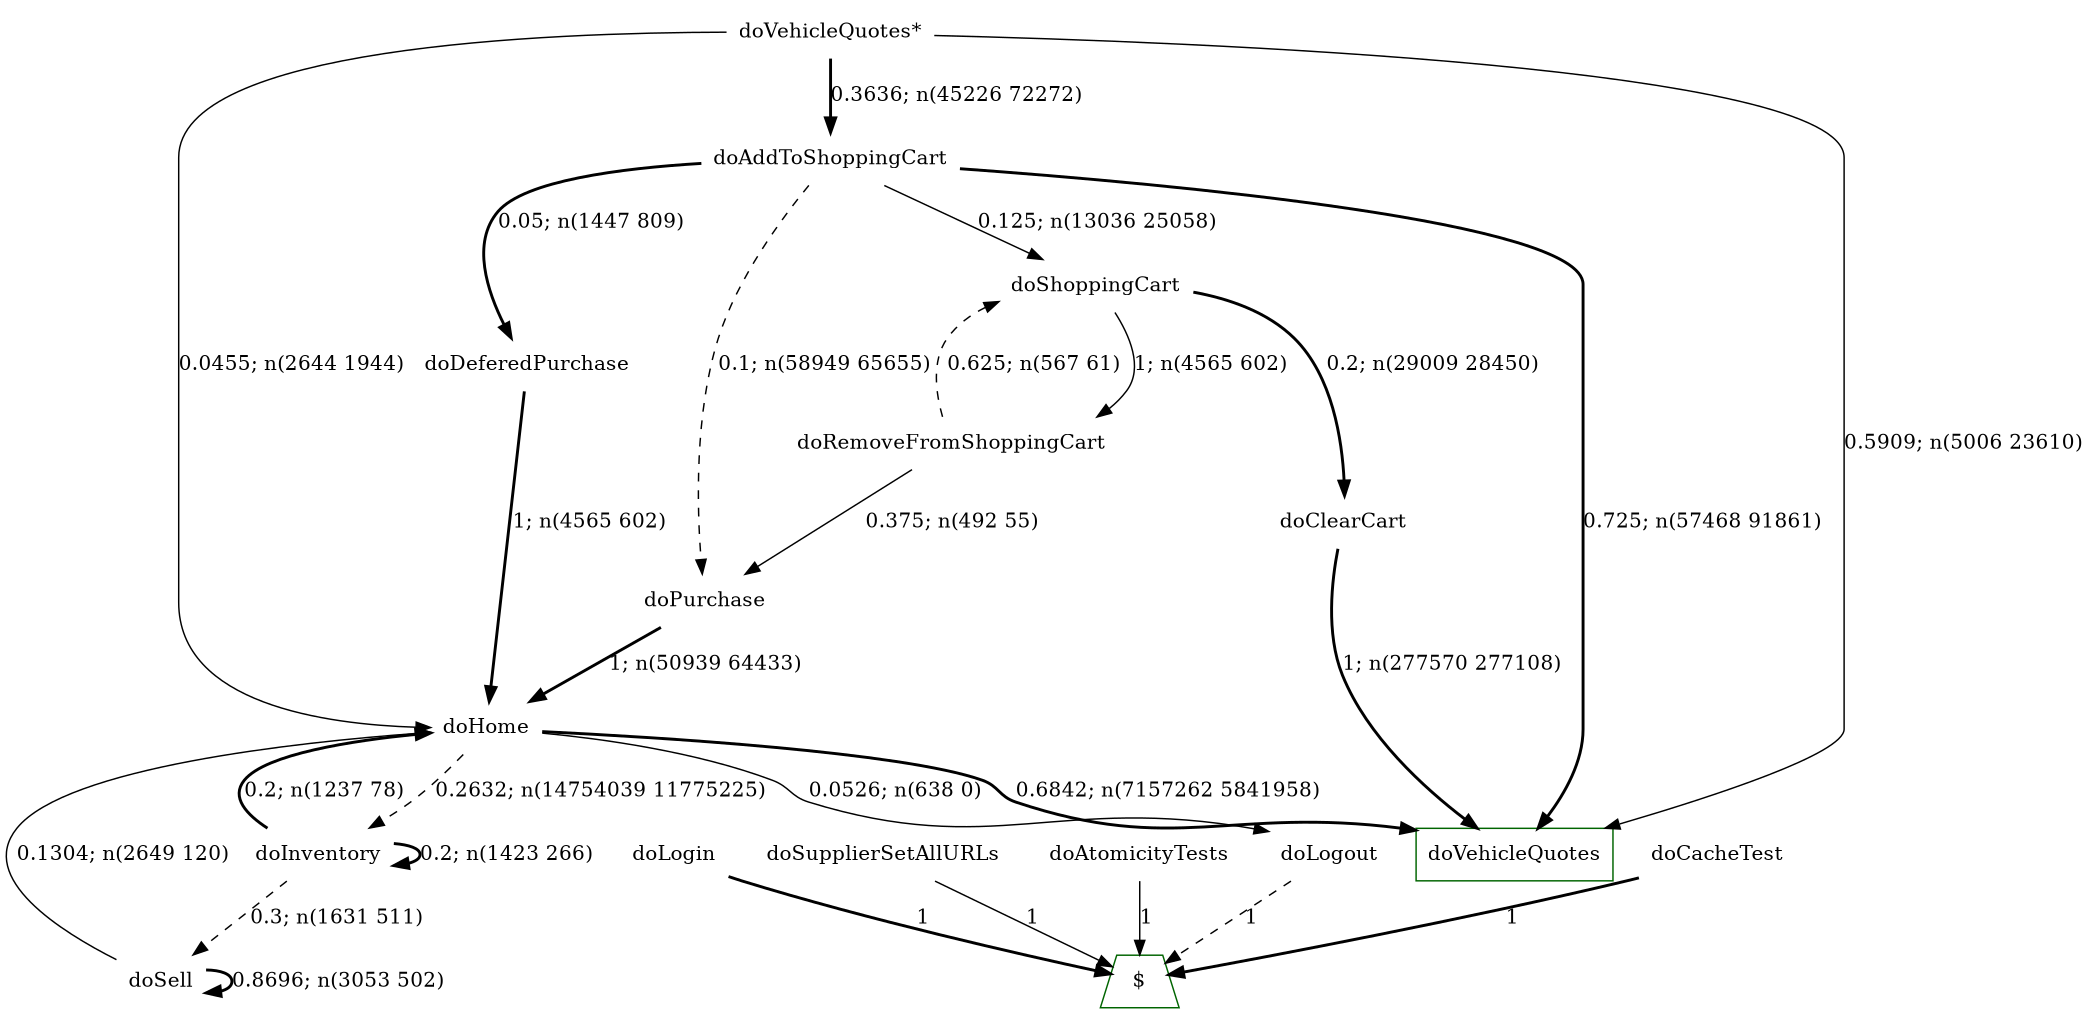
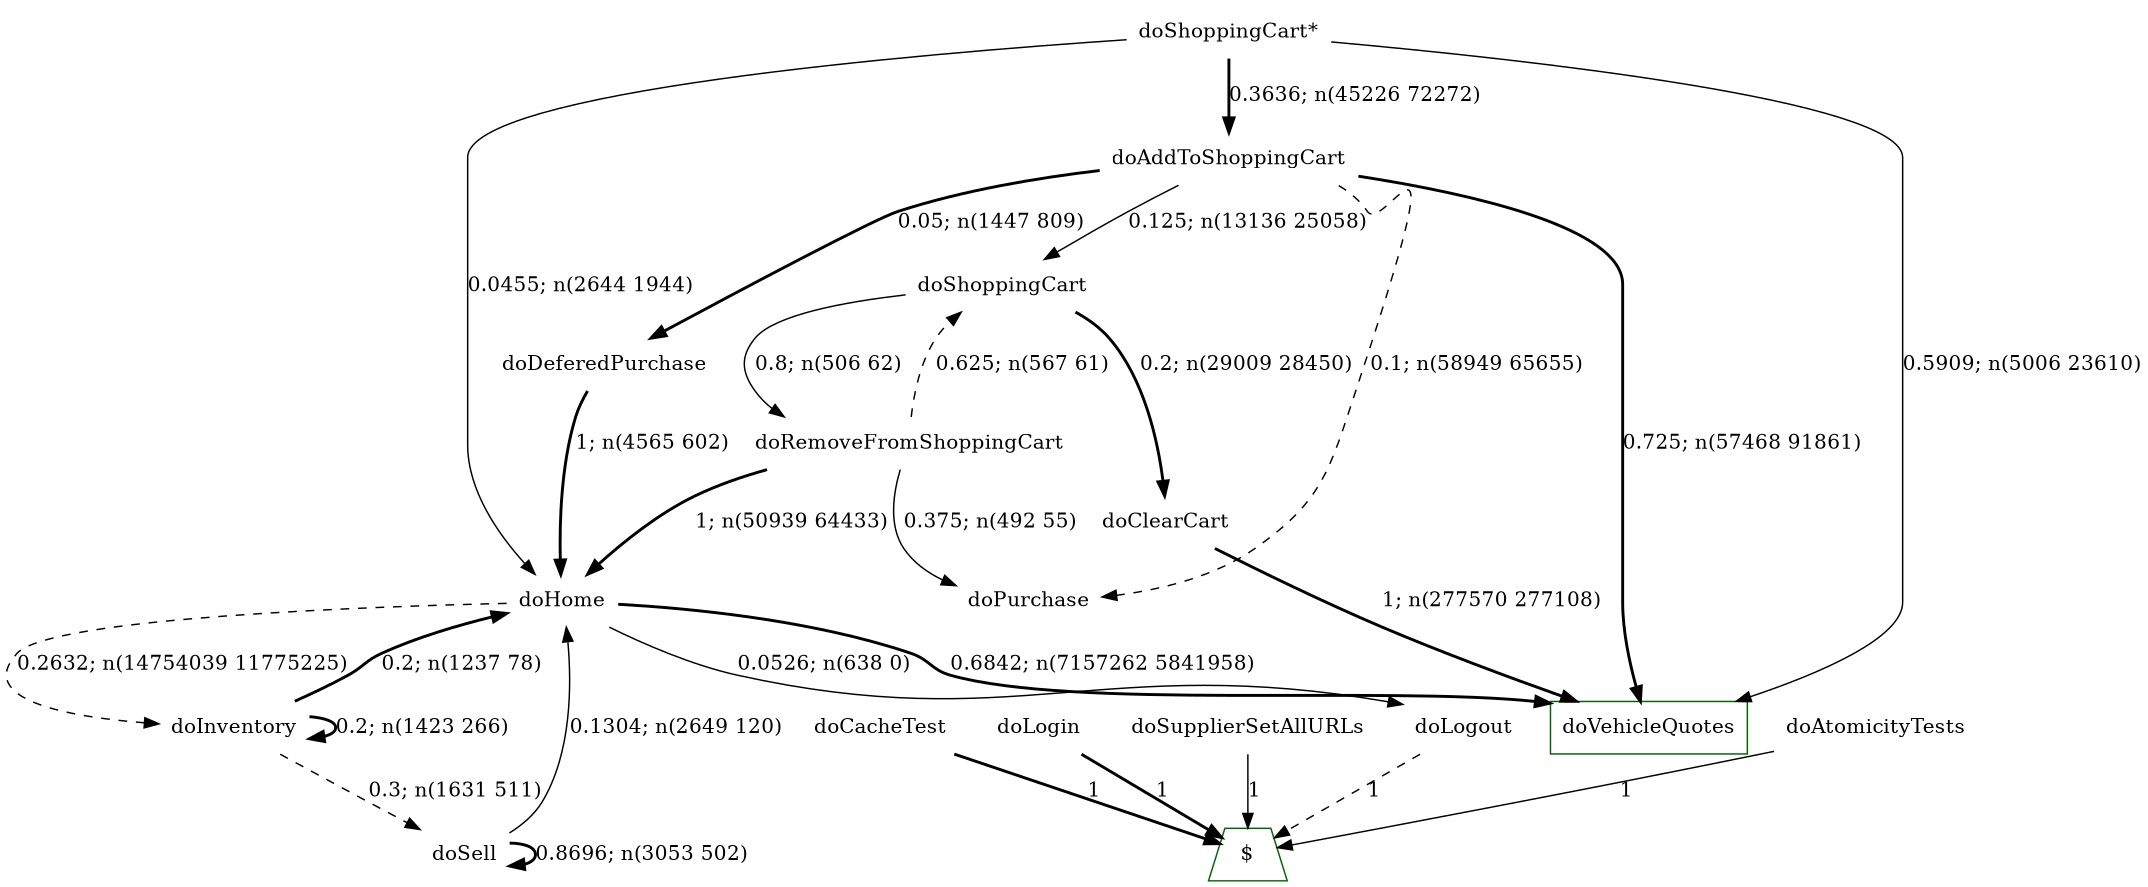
node "doVehicleQuotes*": label "doVehicleQuotes*" -> "doShoppingCart*"
edge "doAddToShoppingCart" -> "doShoppingCart": label "0.125; n(13036 25058)" -> "0.125; n(13136 25058)"
edge "doShoppingCart" -> "doRemoveFromShoppingCart": label "1; n(4565 602)" -> "0.8; n(506 62)"
edge "doPurchase" -> "doHome": now "doRemoveFromShoppingCart" -> "doHome"
